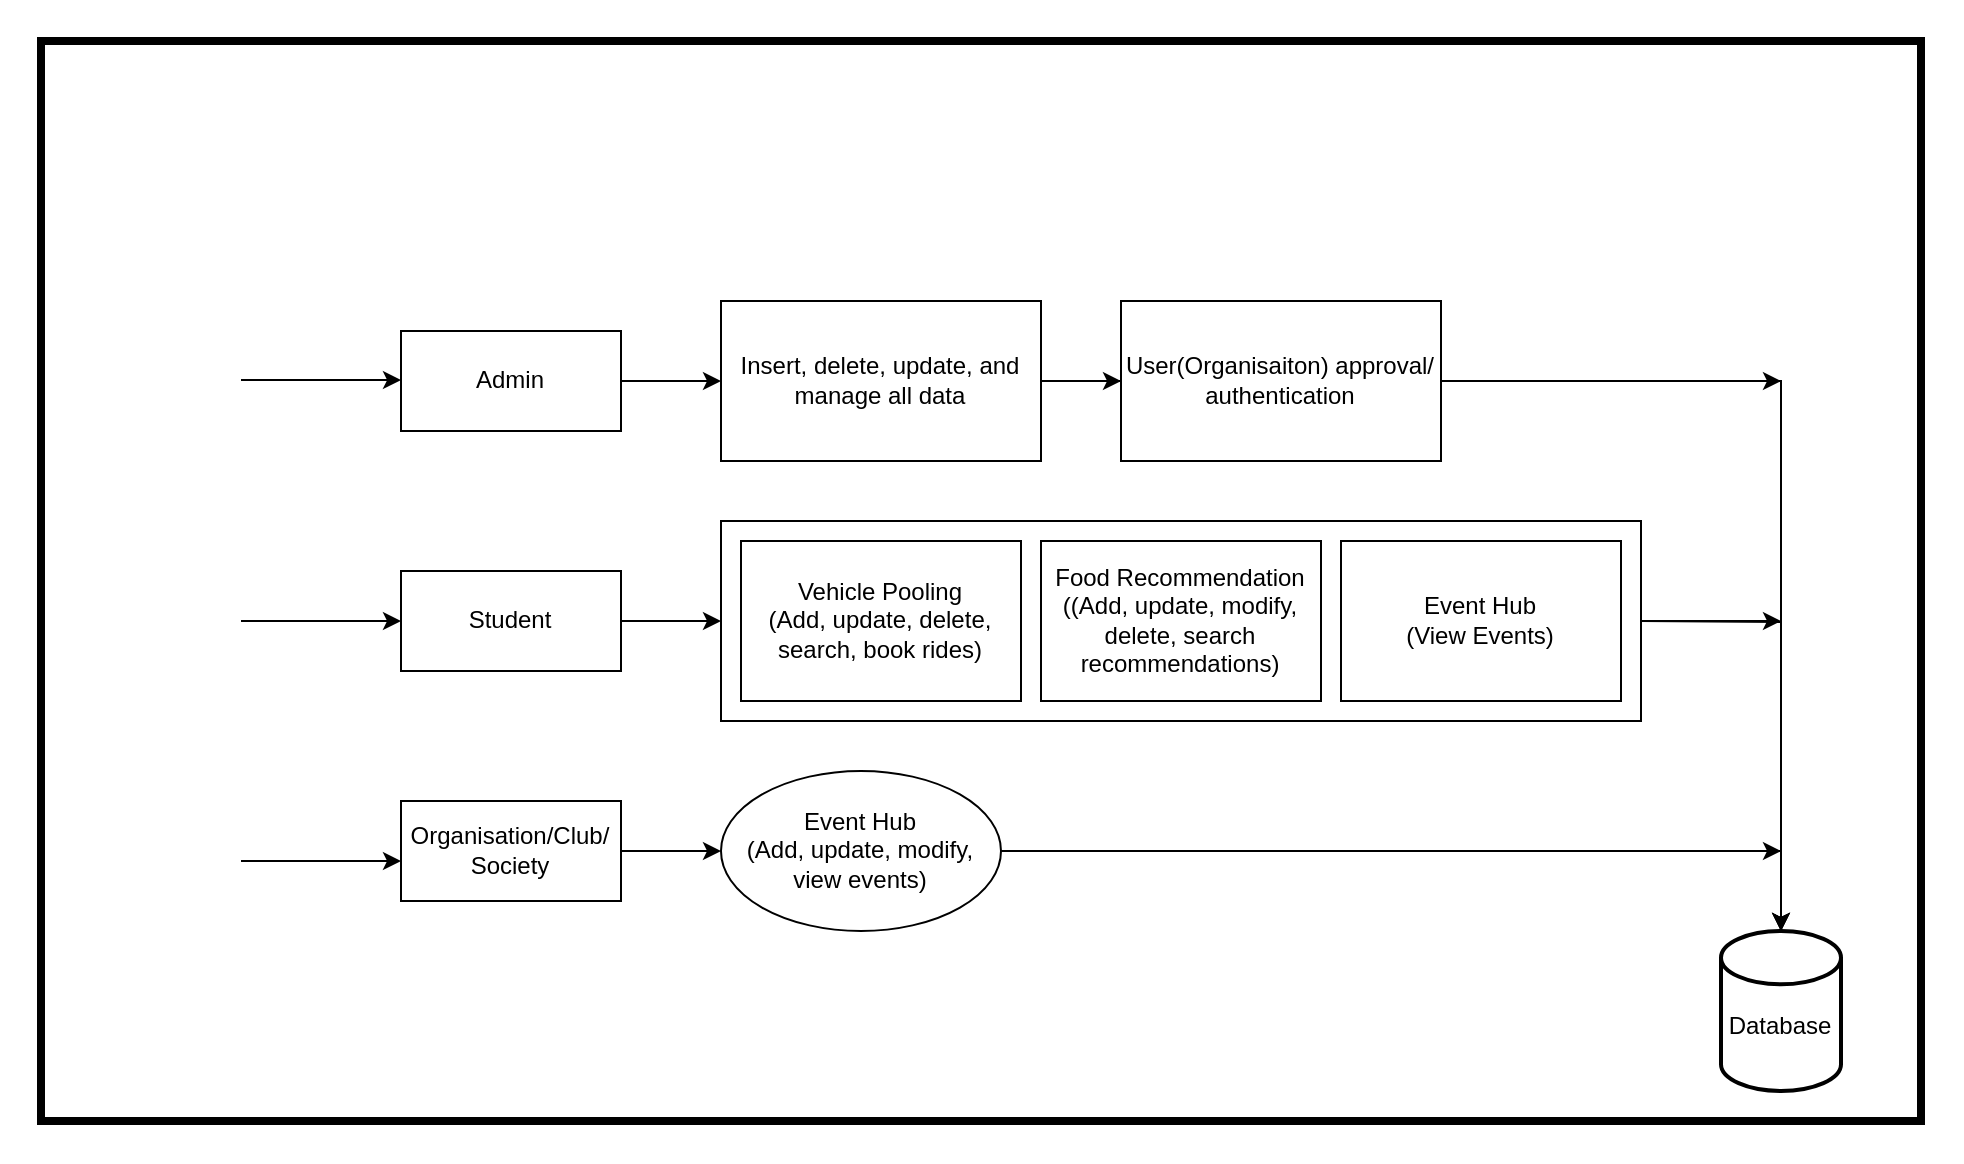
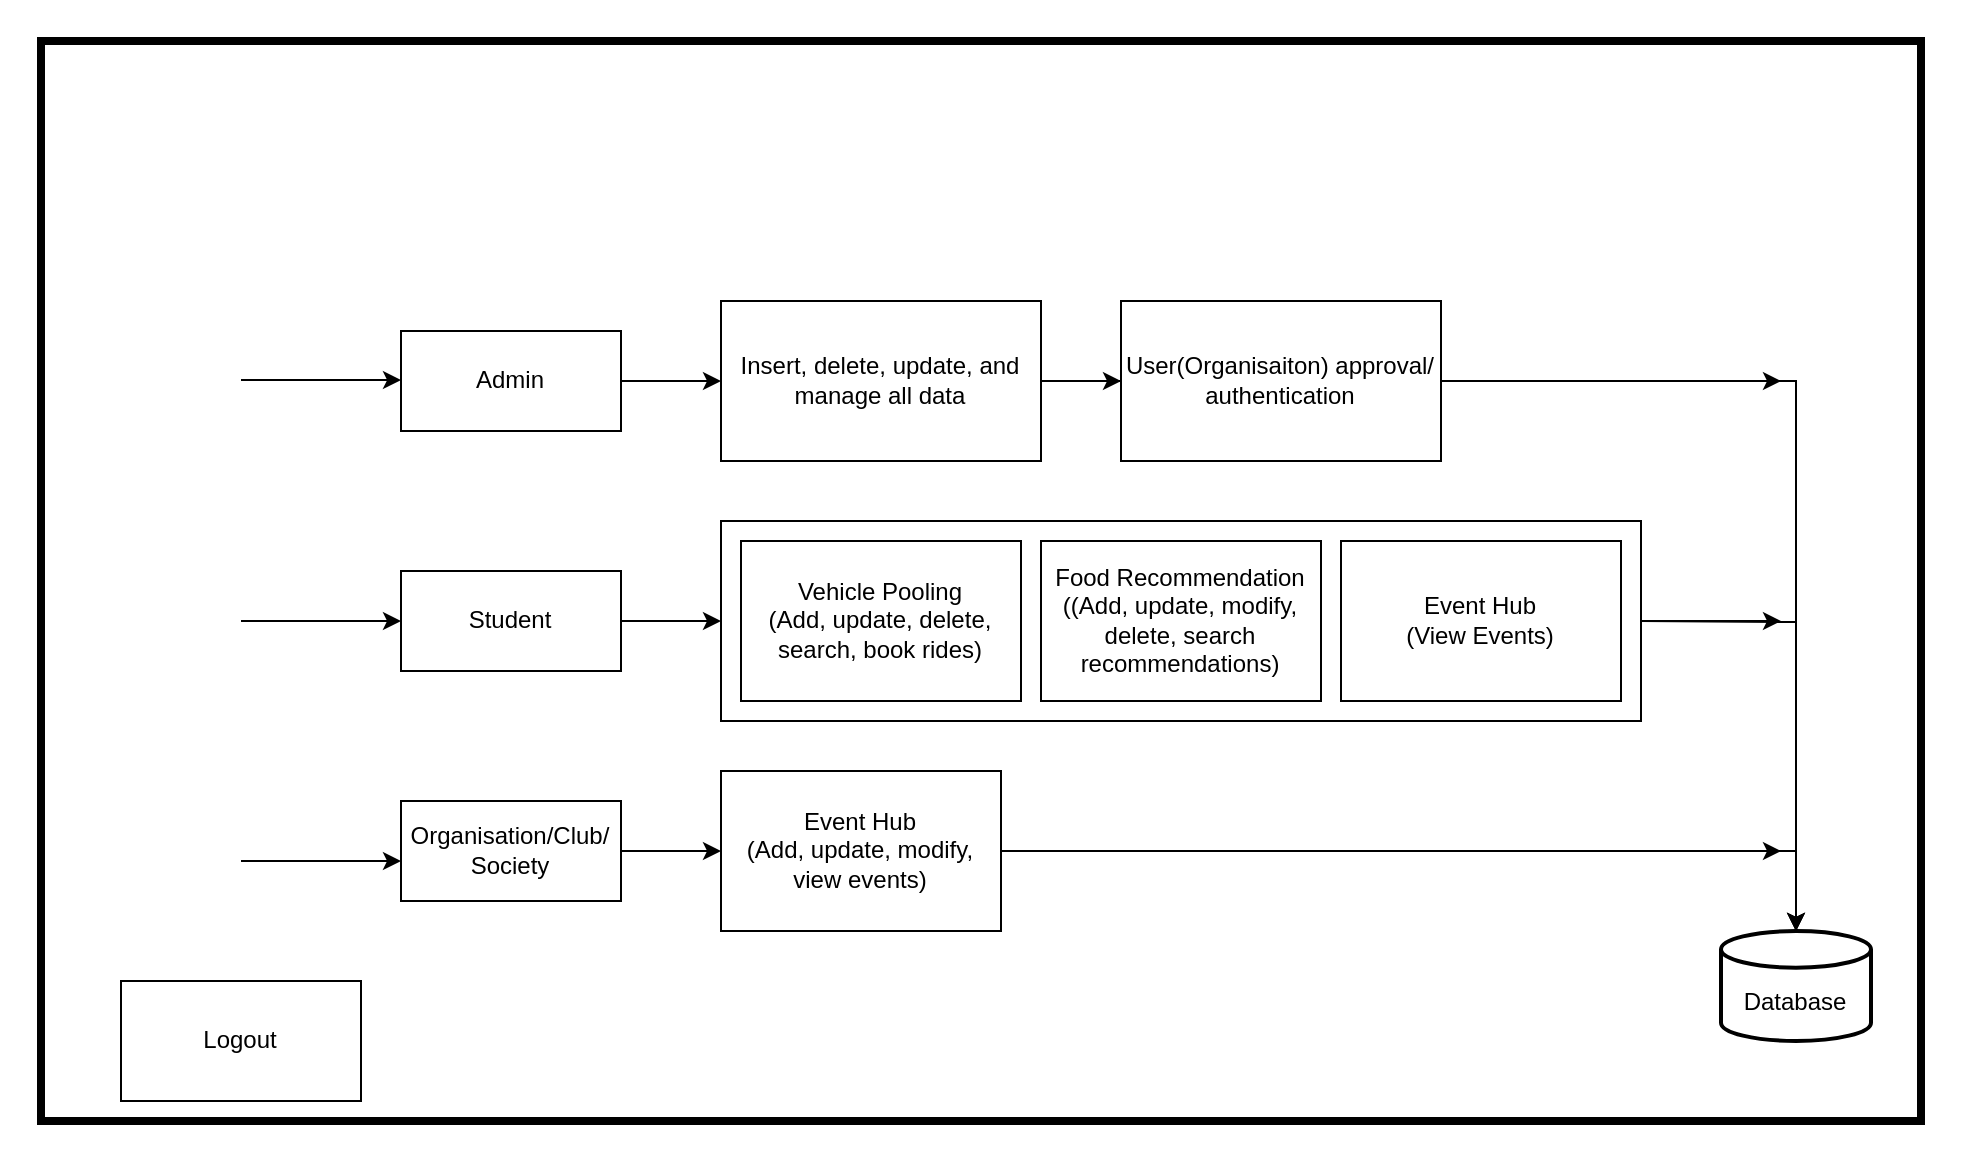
node "Event Hub (Add, update, modify, view events)": shape ellipse -> rectangle
node "Database": size 120x160 -> 150x110
node "Logout": added
